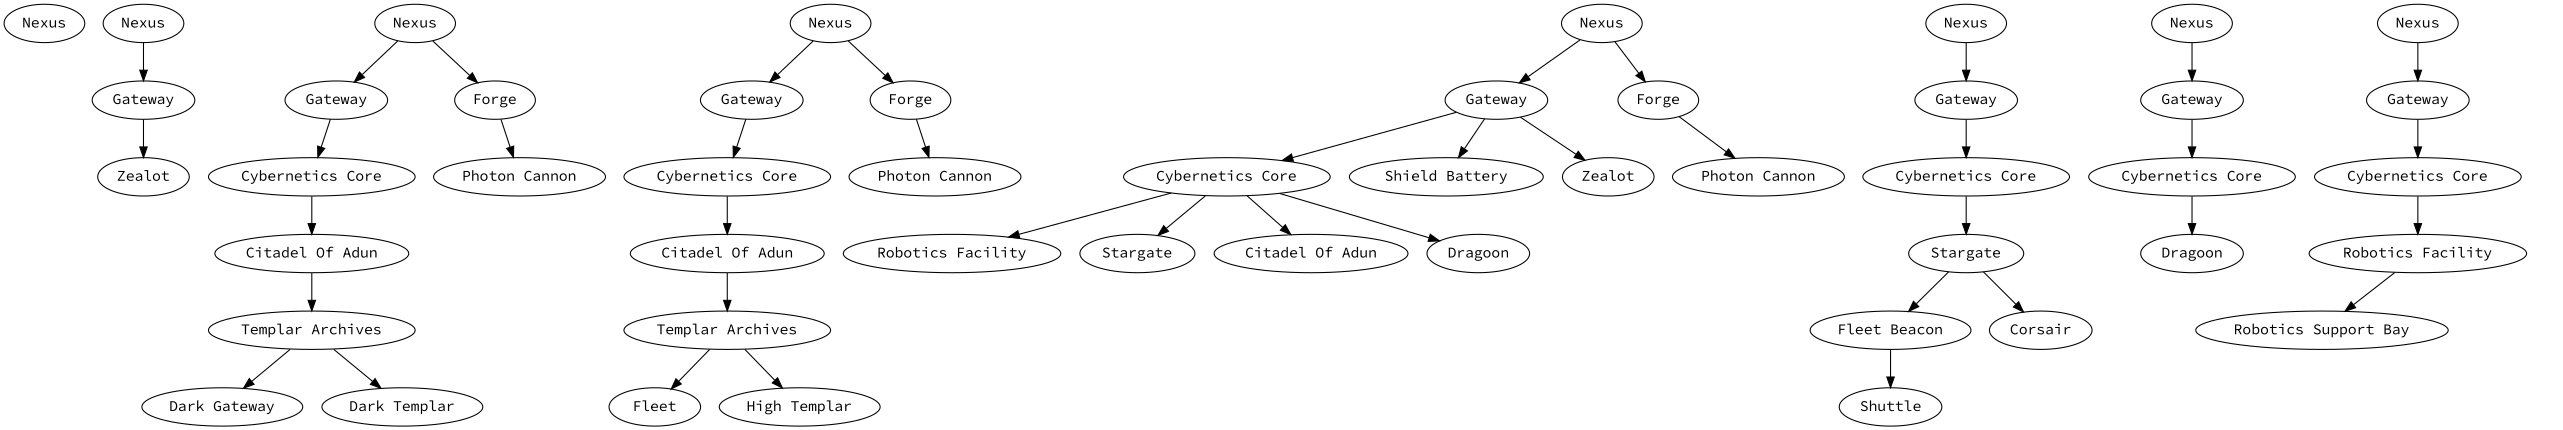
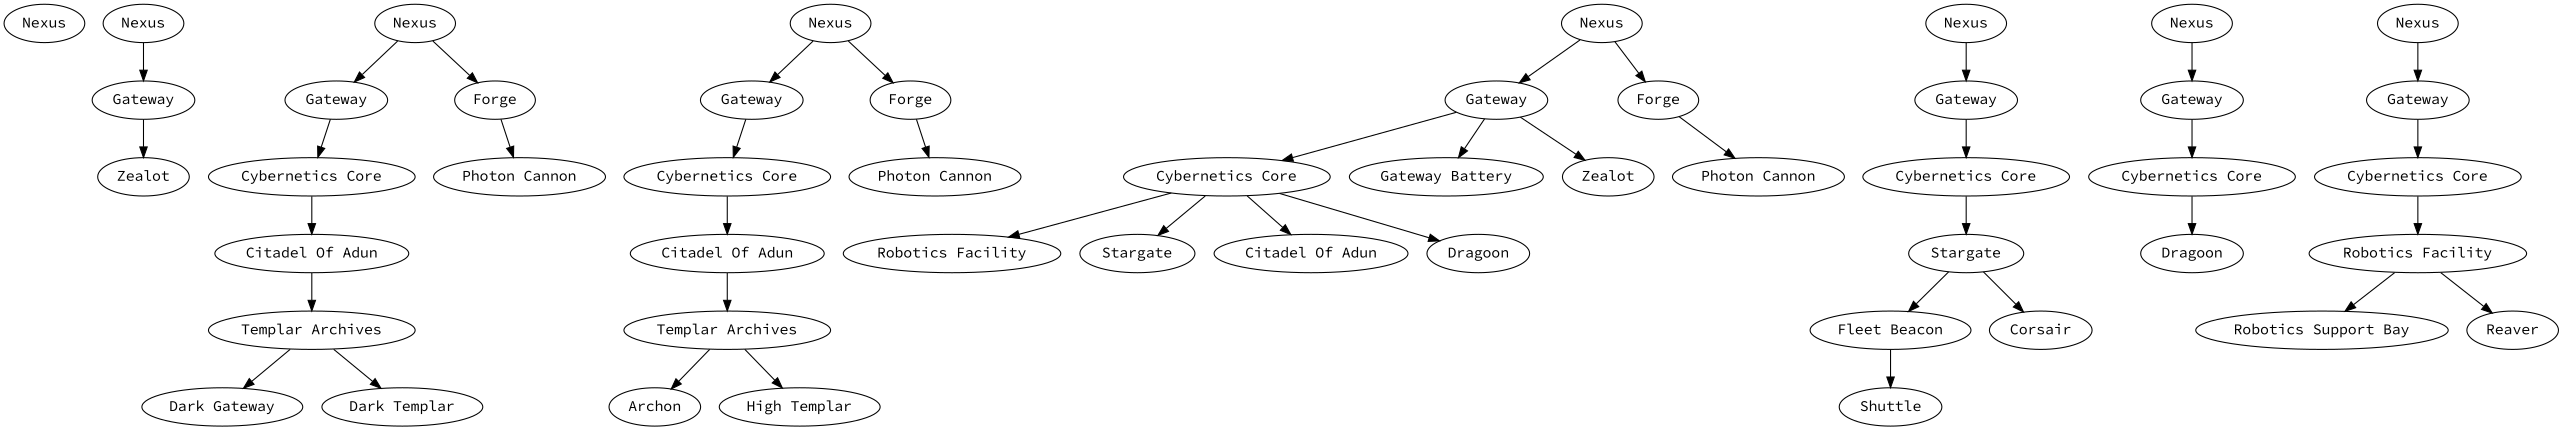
node "Shield Battery": label "Shield Battery" -> "Gateway Battery"
node "Reaver": added
node "Fleet": label "Fleet" -> "Archon"
